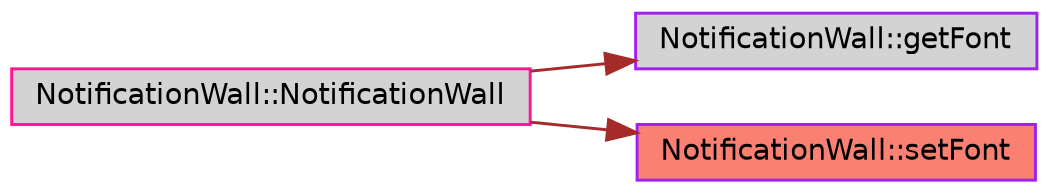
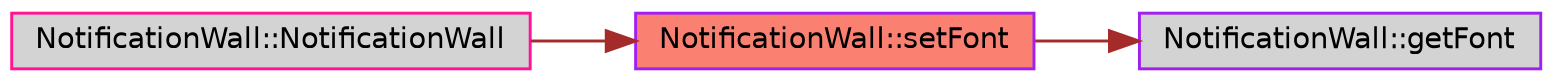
edge "NotificationWall::NotificationWall" -> "NotificationWall::getFont": now "NotificationWall::setFont" -> "NotificationWall::getFont"
